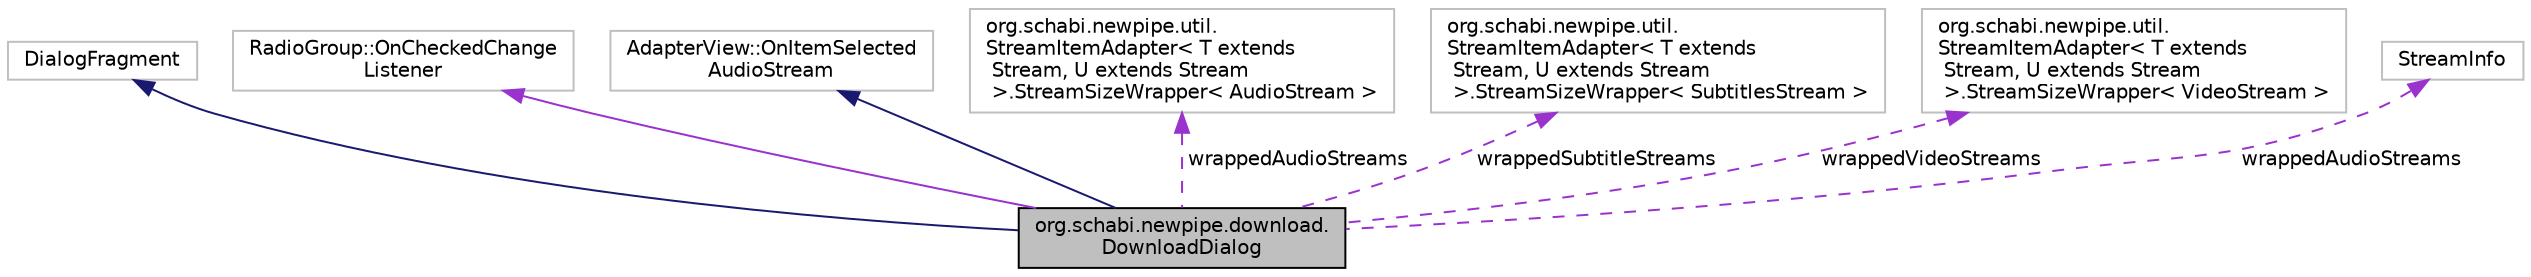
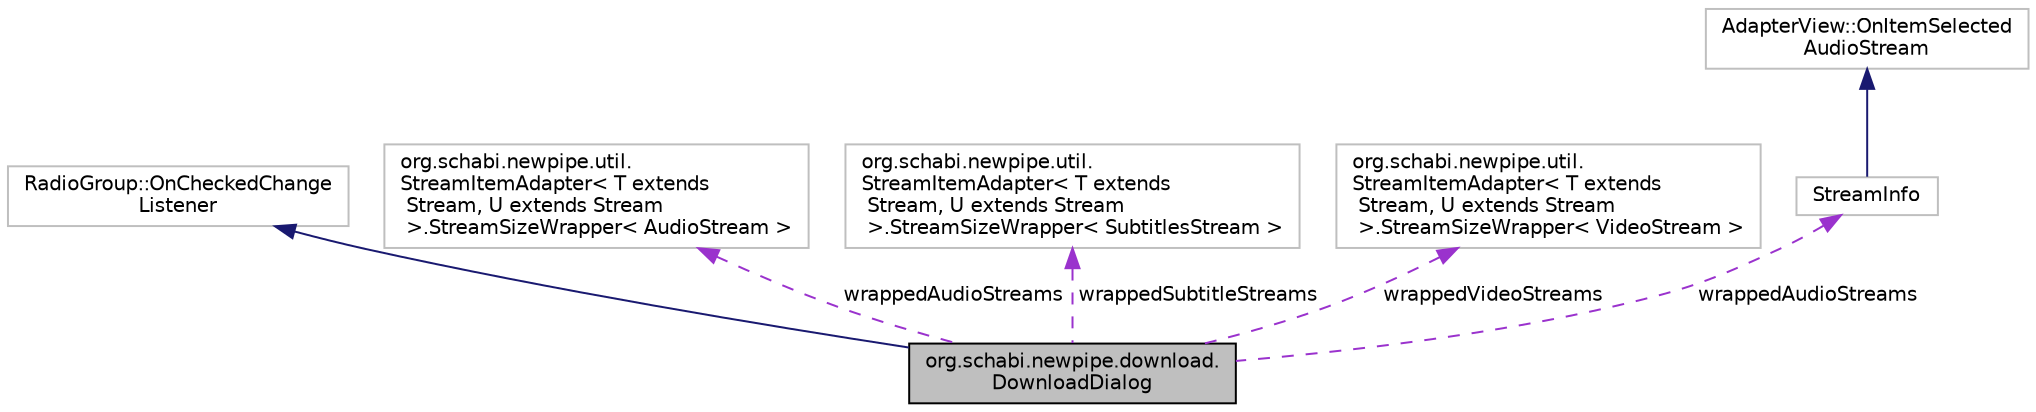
node "DialogFragment": removed
edge "org.schabi.newpipe.download. DownloadDialog" -> "AdapterView::OnItemSelected AudioStream": now "StreamInfo" -> "AdapterView::OnItemSelected AudioStream"
edge "org.schabi.newpipe.download. DownloadDialog" -> "RadioGroup::OnCheckedChange Listener": color darkorchid3 -> midnightblue
